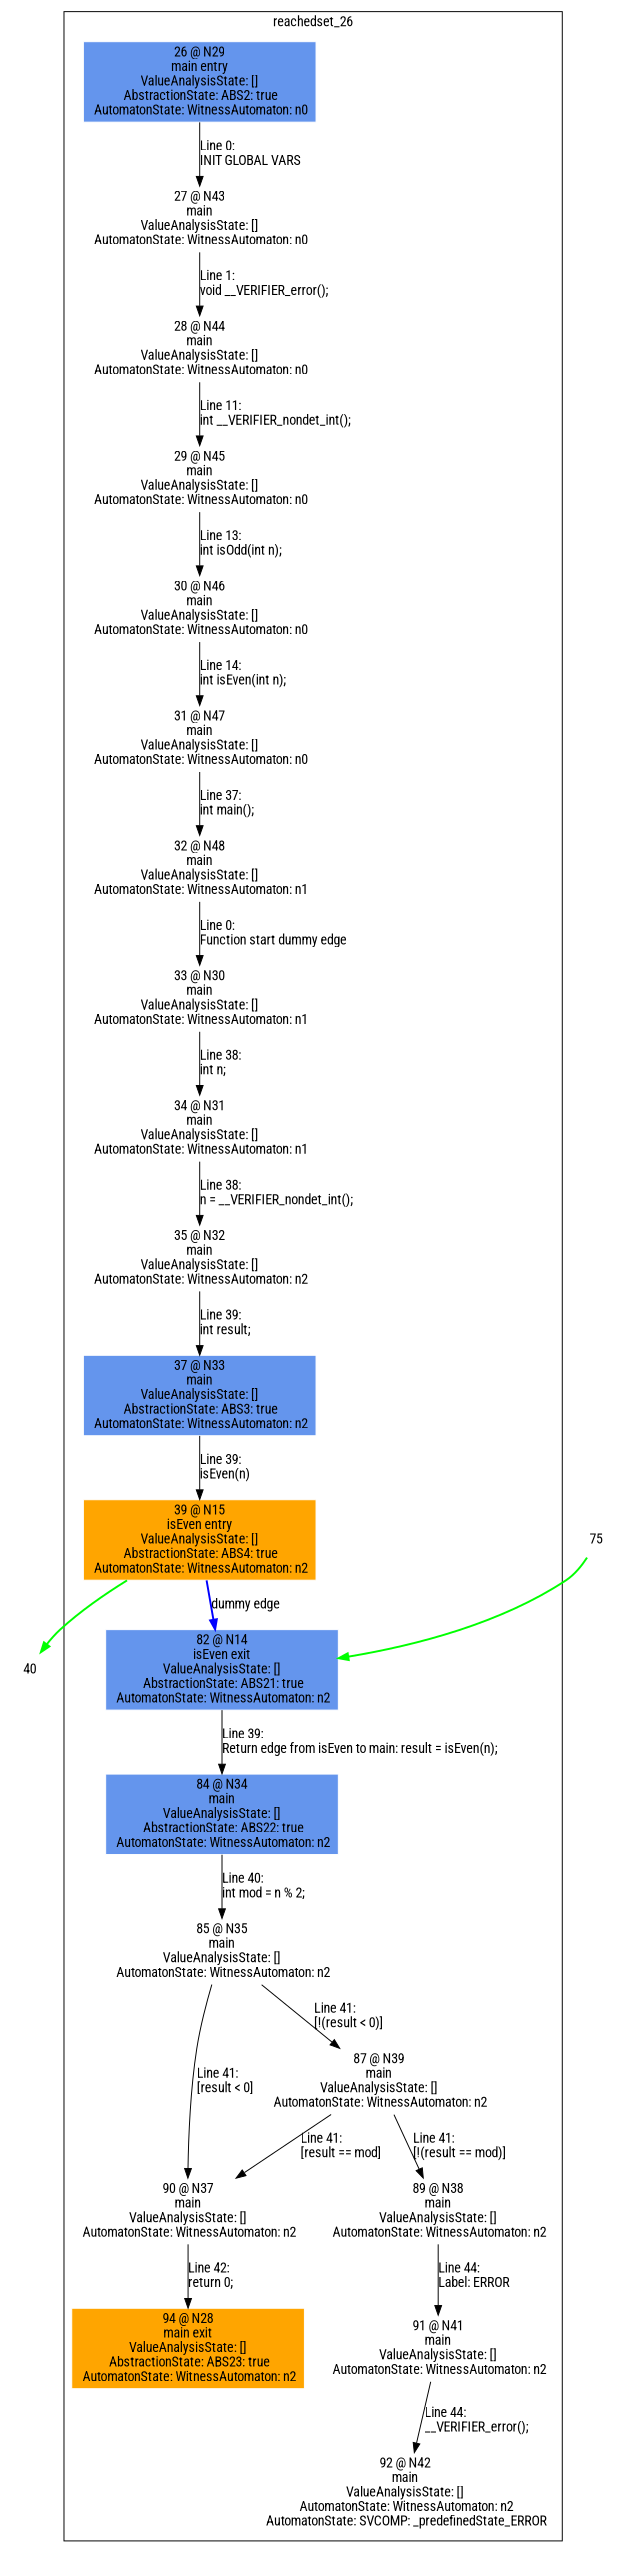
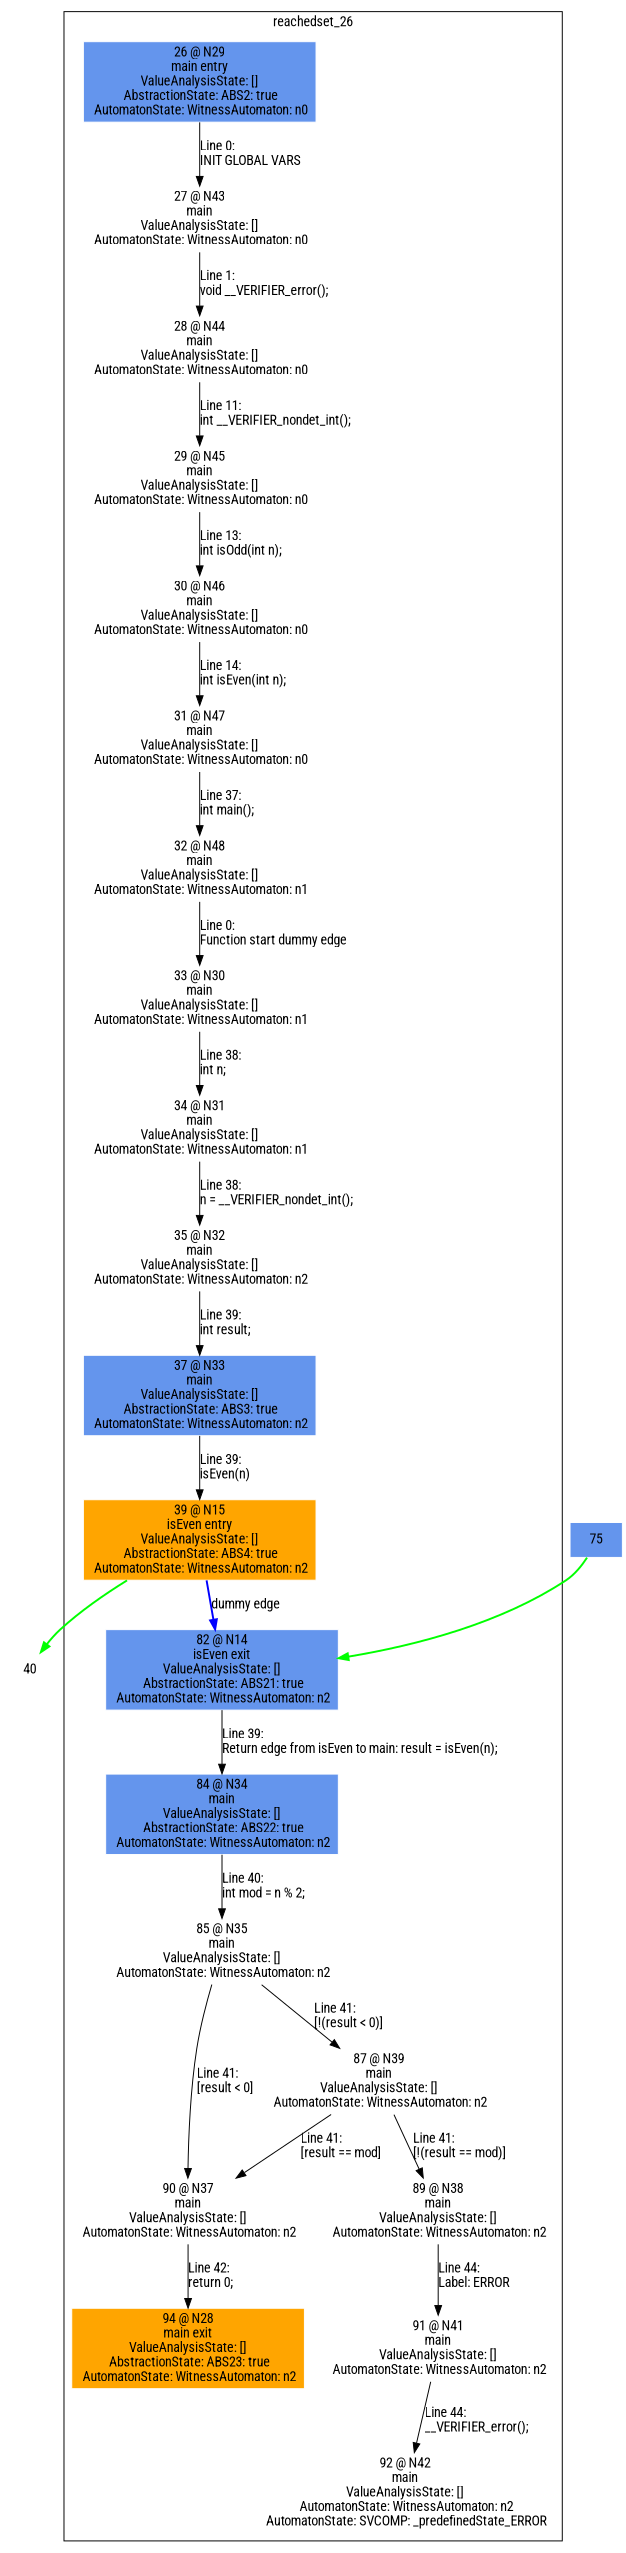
node "75": fillcolor white -> cornflowerblue
